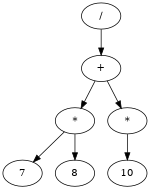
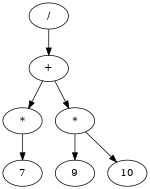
node "9": added
node "8": removed
